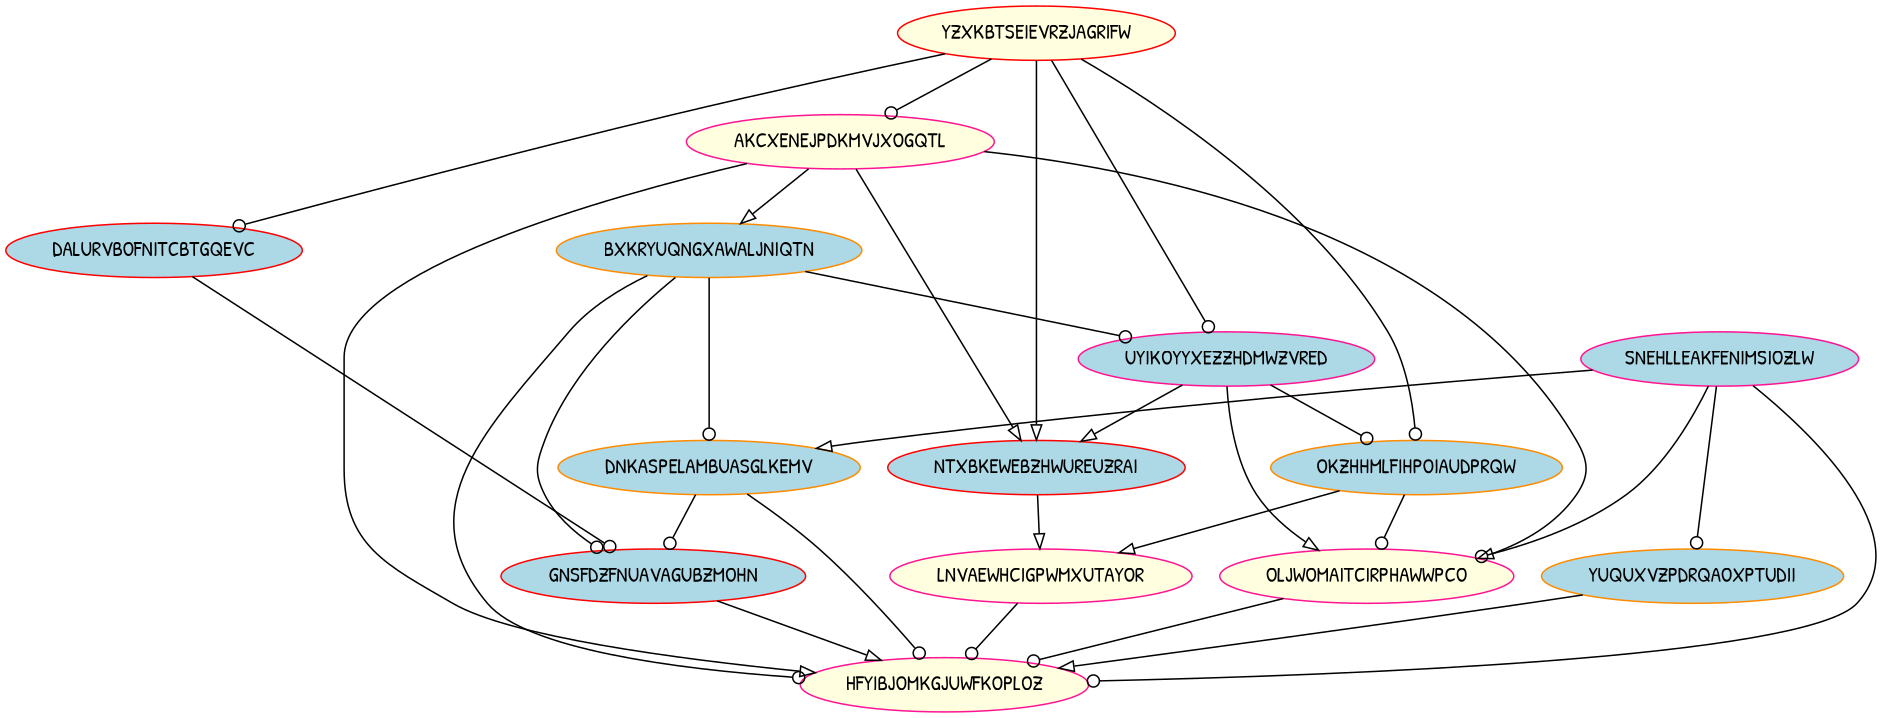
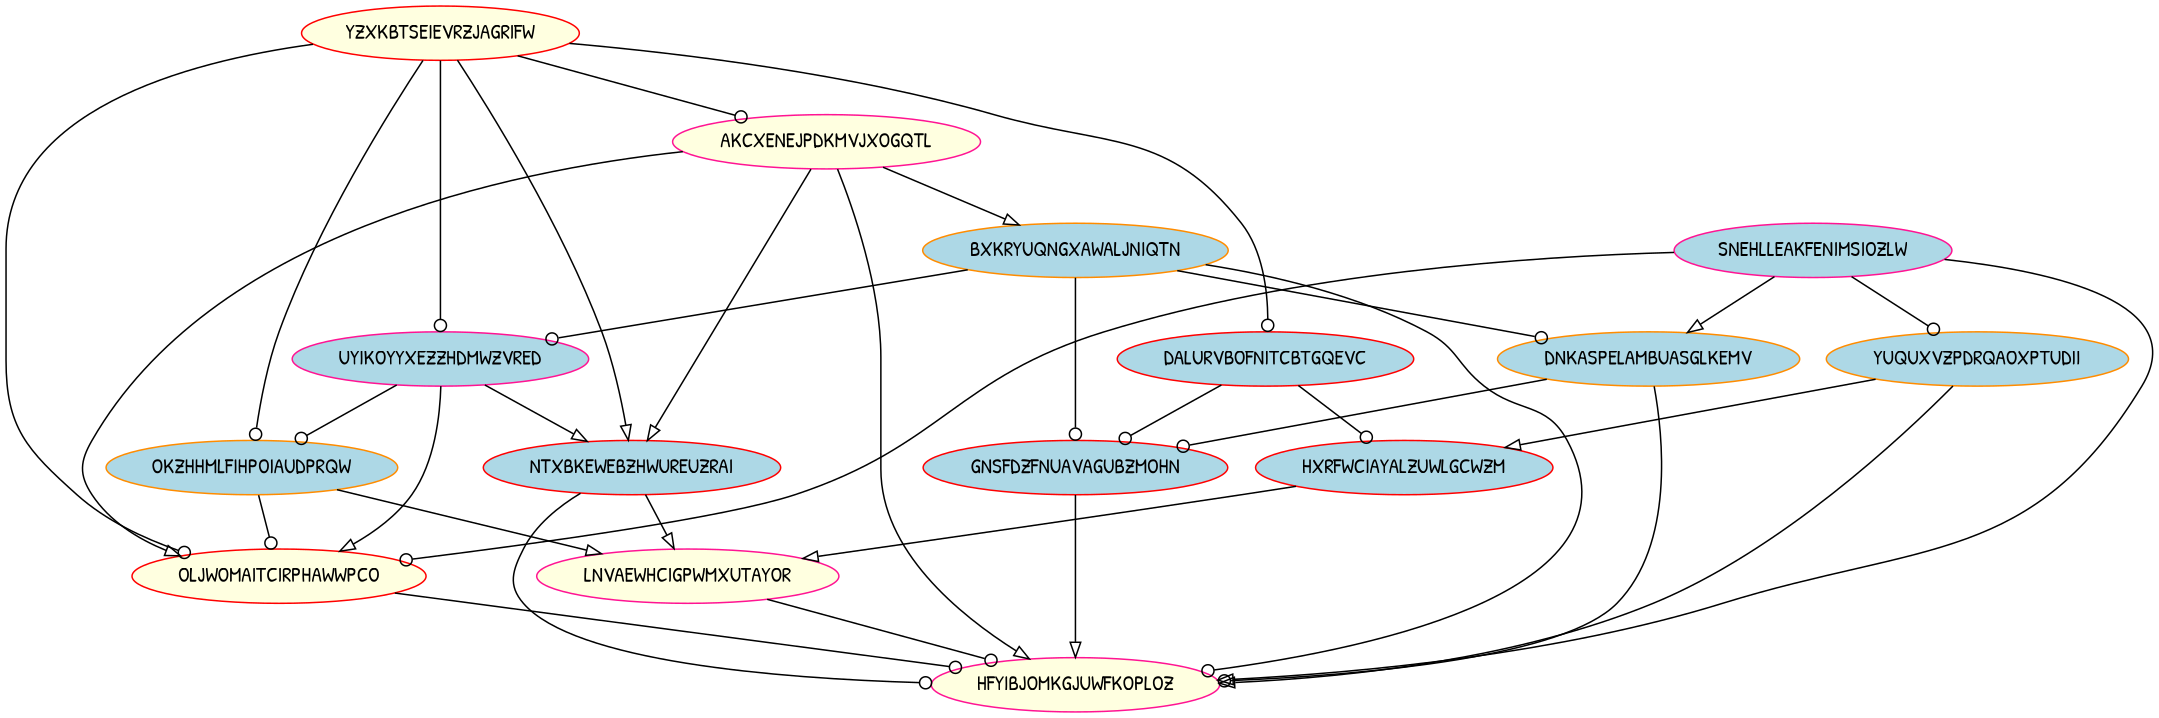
edge "YZXKBTSEIEVRZJAGRIFW" -> "OLJWOMAITCIRPHAWWPCO": added
node "HXRFWCIAYALZUWLGCWZM": added
node "OLJWOMAITCIRPHAWWPCO": color deeppink -> red
edge "NTXBKEWEBZHWUREUZRAI" -> "HFYIBJOMKGJUWFKOPLOZ": added
edge "SNEHLLEAKFENIMSIOZLW" -> "HFYIBJOMKGJUWFKOPLOZ": arrowhead odot -> onormal
